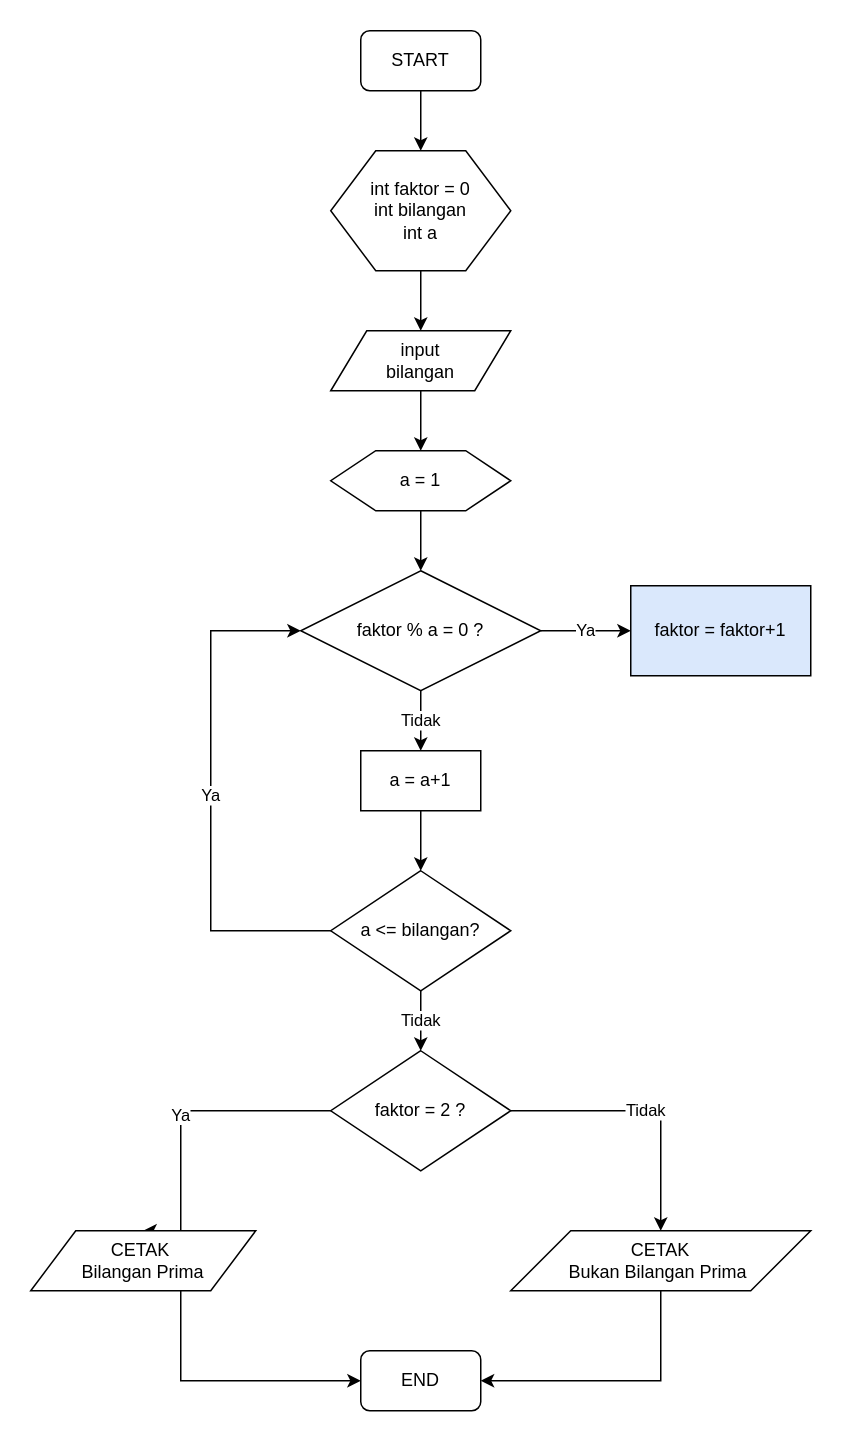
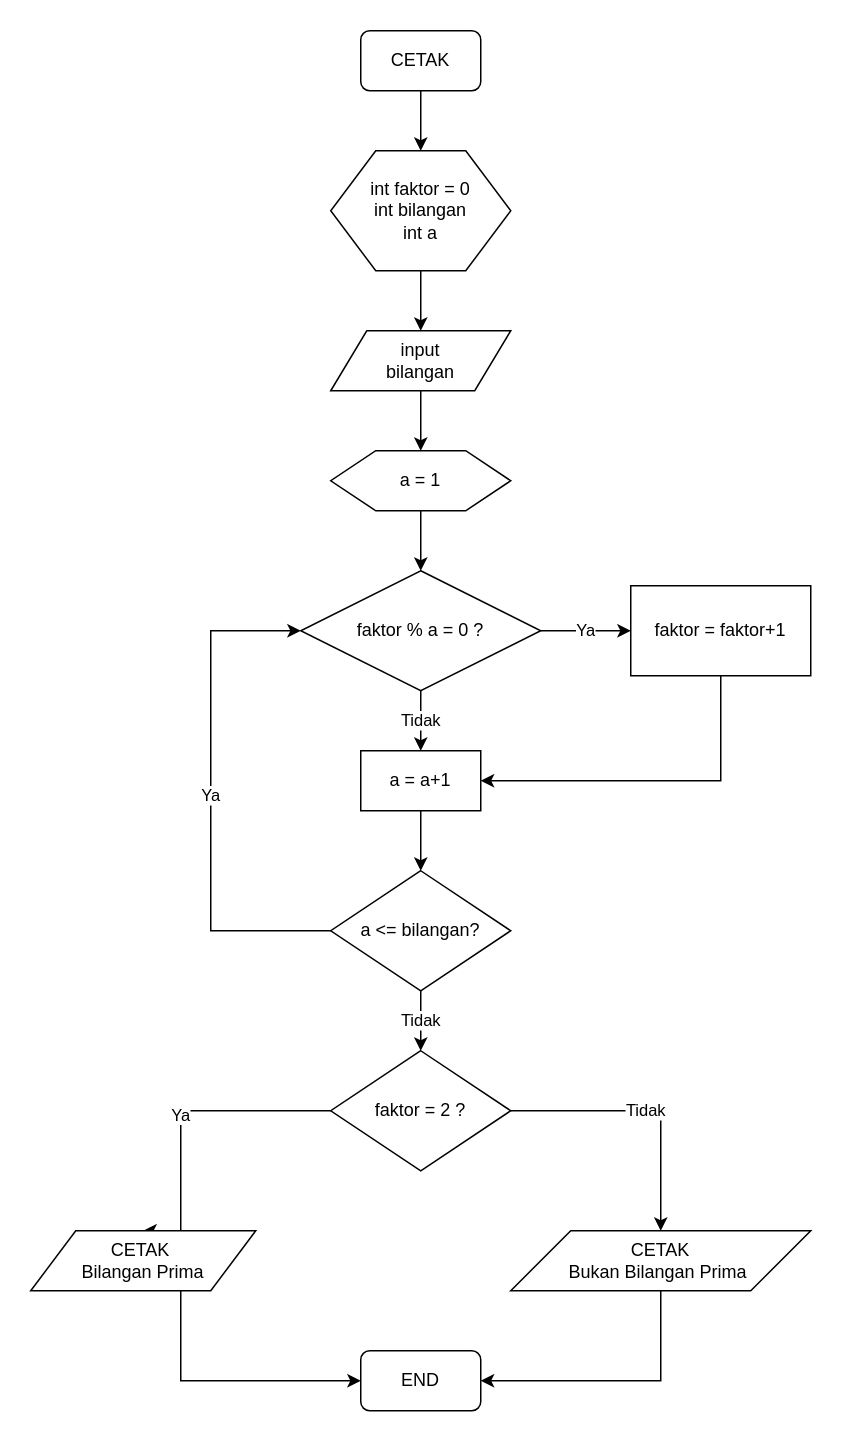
node "START": label "START" -> "CETAK"
node "faktor = faktor+1": fillcolor #dae8fc -> #ffffff
edge "faktor = faktor+1" -> "a = a+1": added
